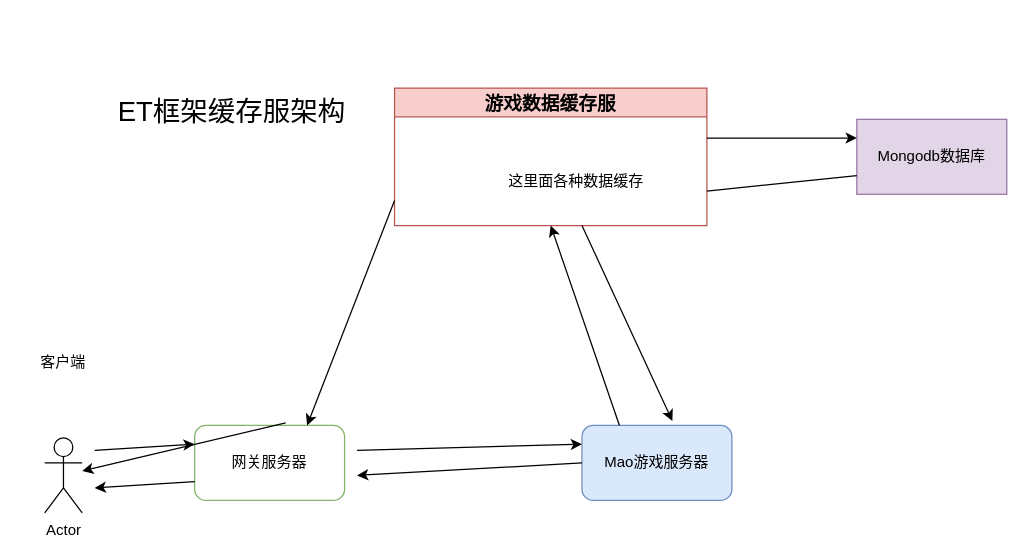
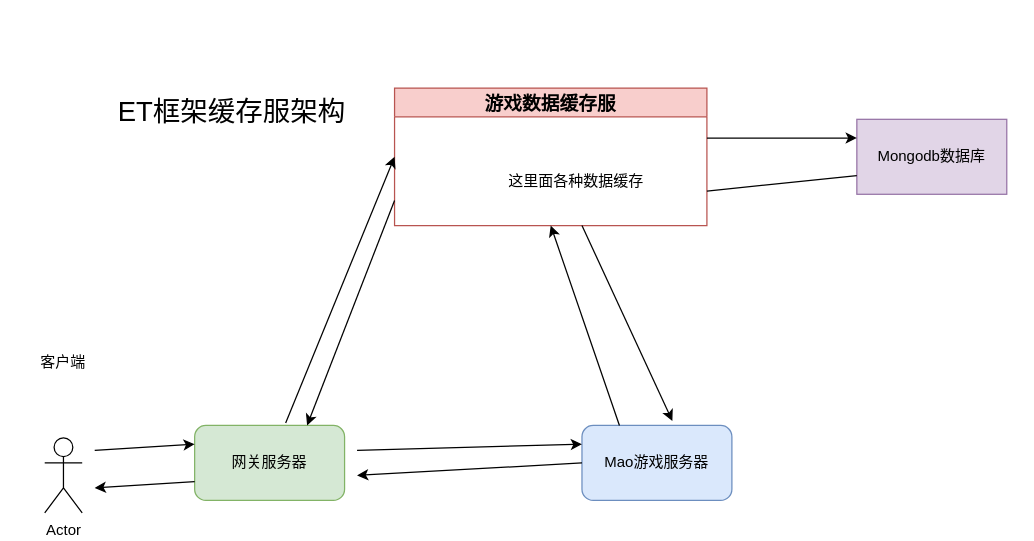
edge "网关服务器" -> "Actor": now "网关服务器" -> "游戏数据缓存服"
node "网关服务器": fillcolor #ffffff -> #d5e8d4
